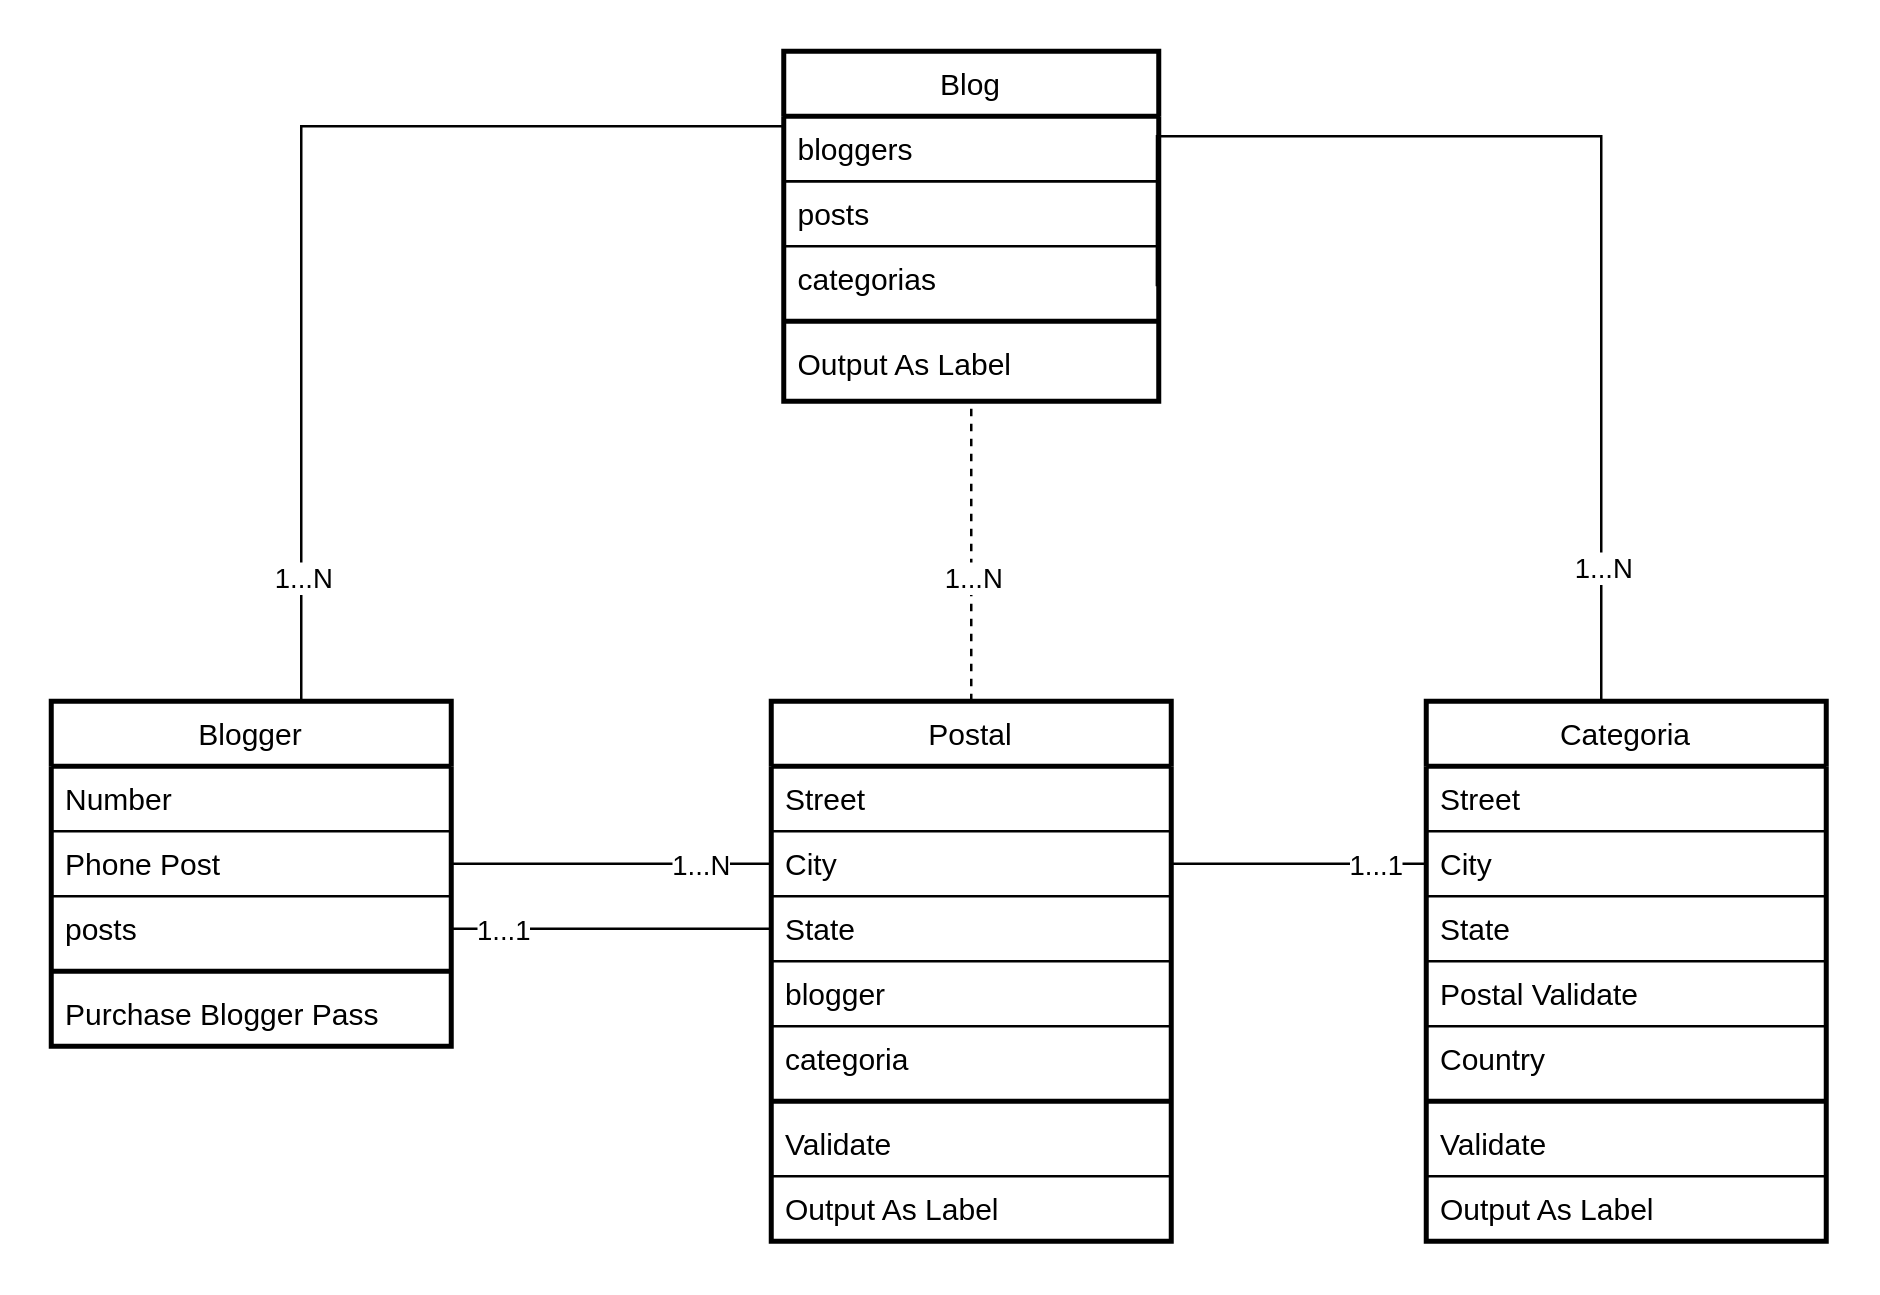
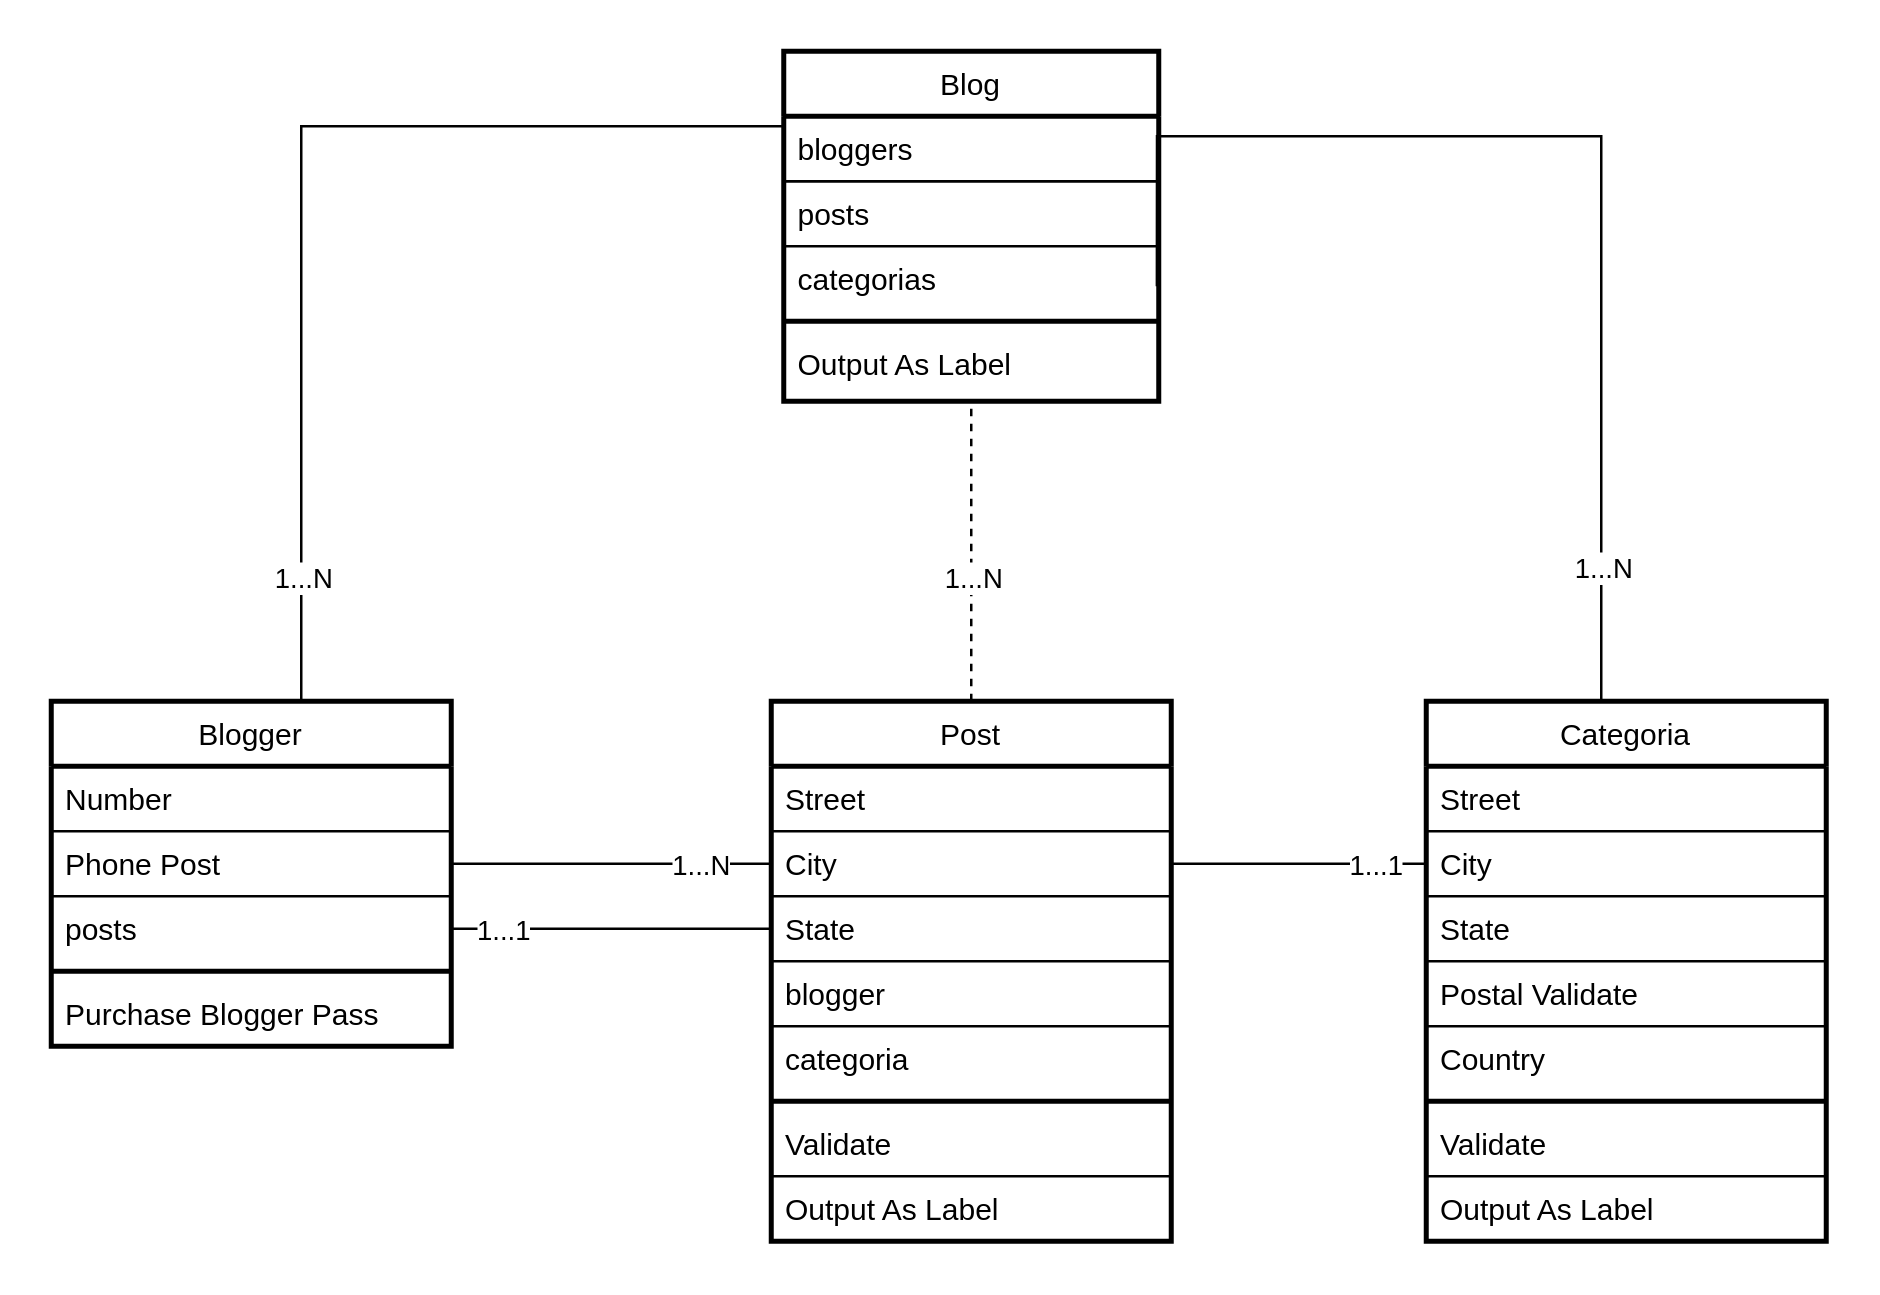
node "Postal": label "Postal" -> "Post"
